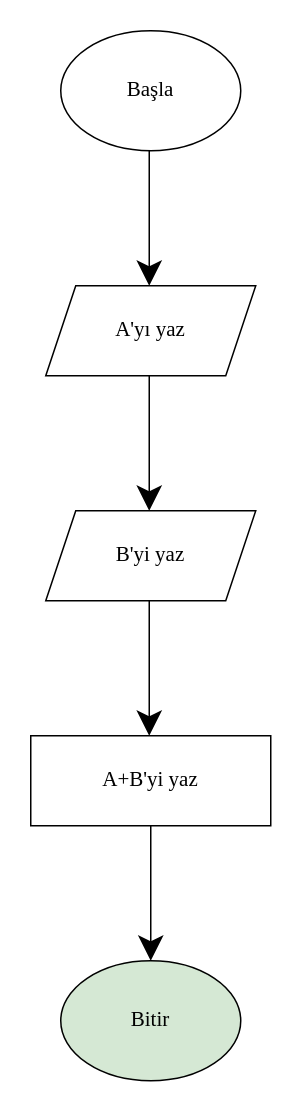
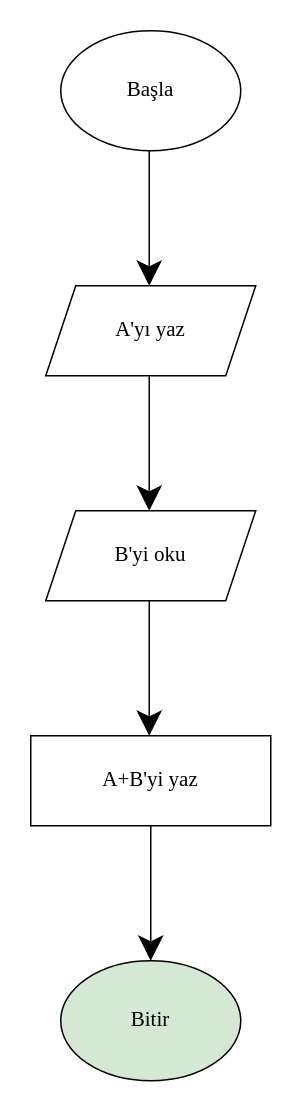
node "B'yi yaz": label "B'yi yaz" -> "B'yi oku"
